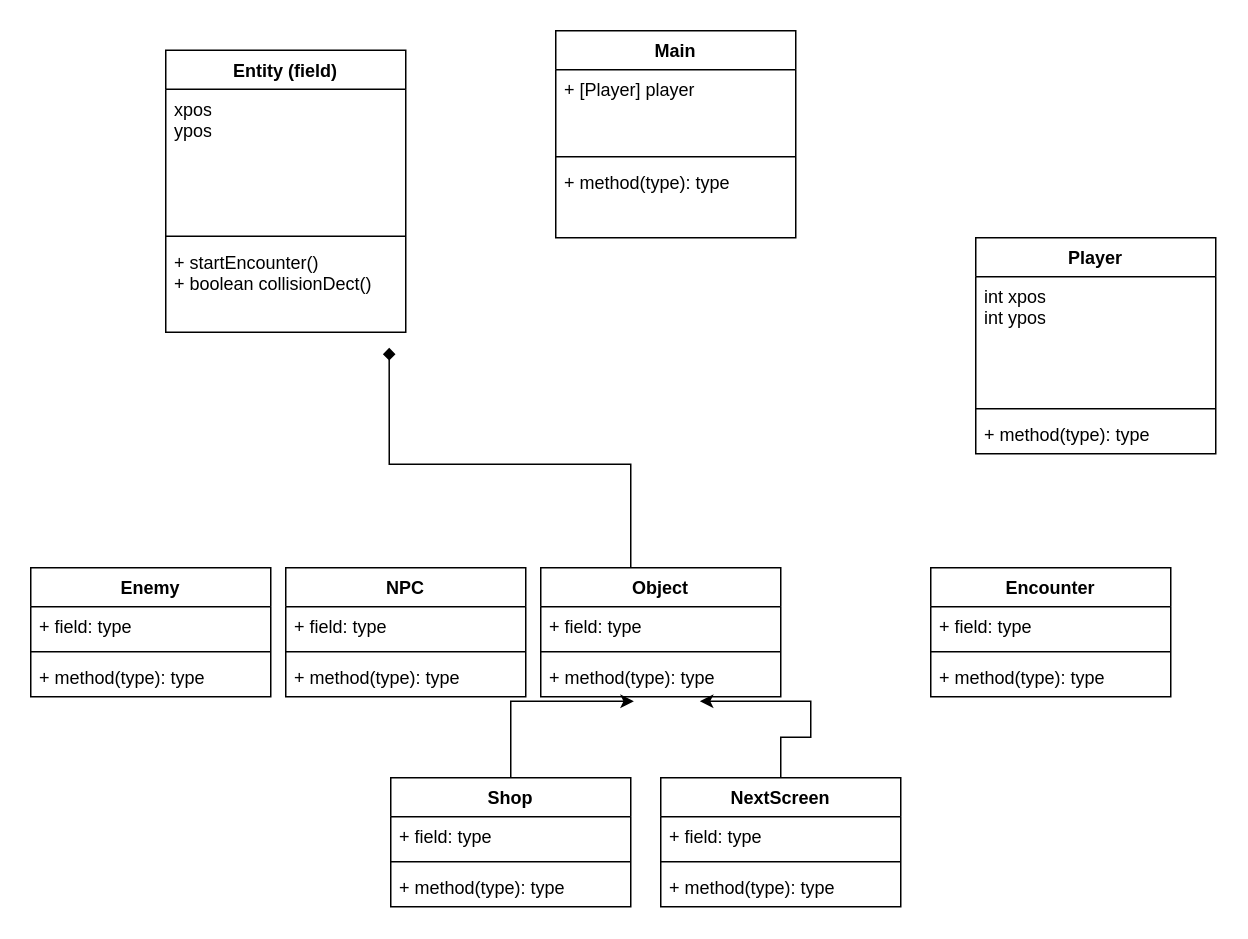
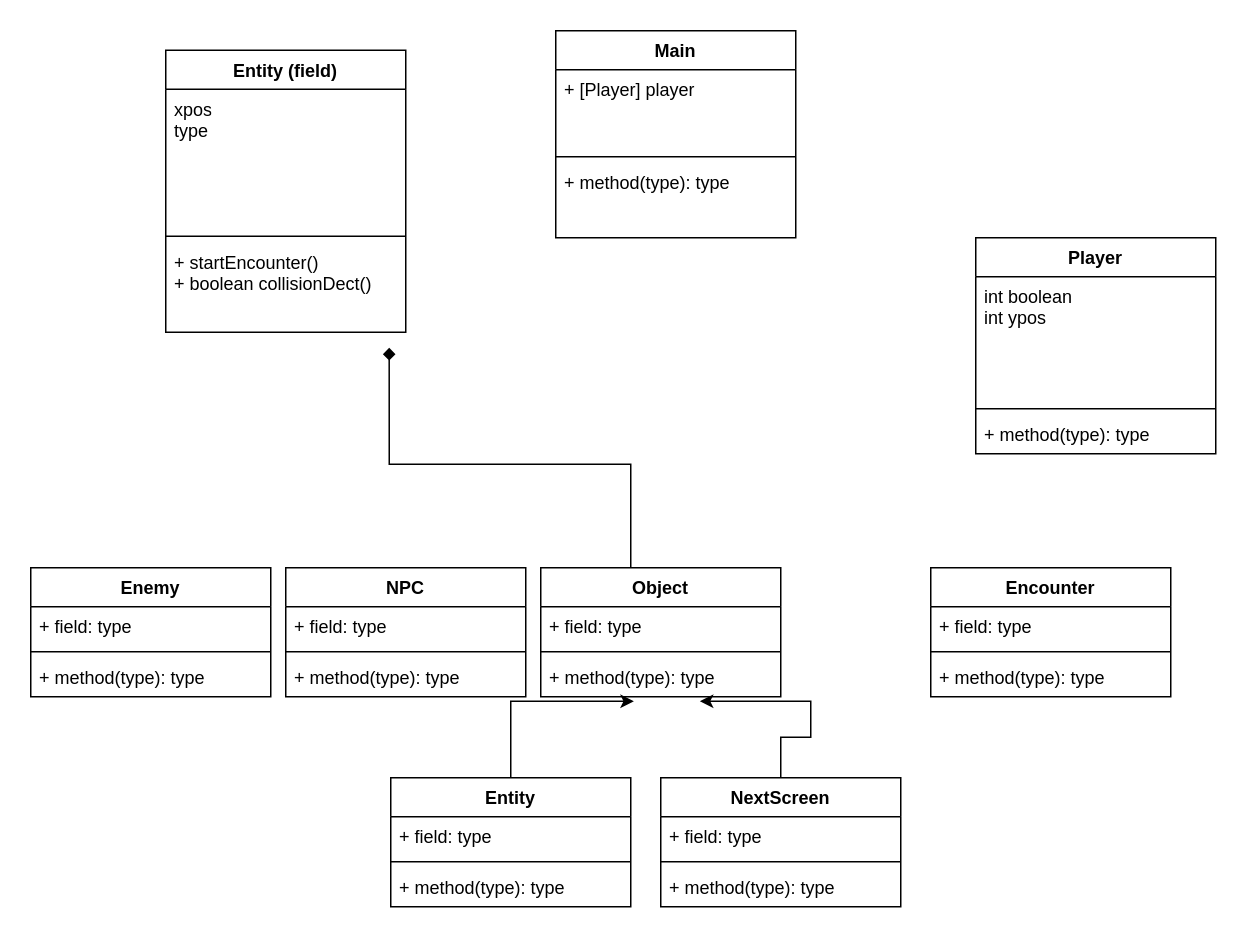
node "xpos ypos": label "xpos ypos" -> "xpos type"
node "int xpos int ypos": label "int xpos int ypos" -> "int boolean int ypos"
node "Shop": label "Shop" -> "Entity"
